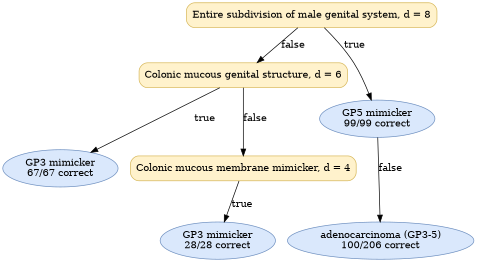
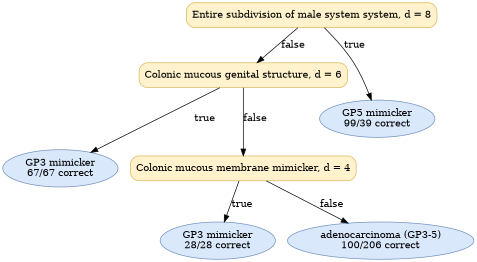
node "Entire subdivision of male genital system, d = 8": label "Entire subdivision of male genital system, d = 8" -> "Entire subdivision of male system system, d = 8"
node "GP5 mimicker": text "99/99 correct" -> "99/39 correct"
edge "GP5 mimicker" -> "adenocarcinoma (GP3-5)": now "Colonic mucous membrane mimicker, d = 4" -> "adenocarcinoma (GP3-5)"
